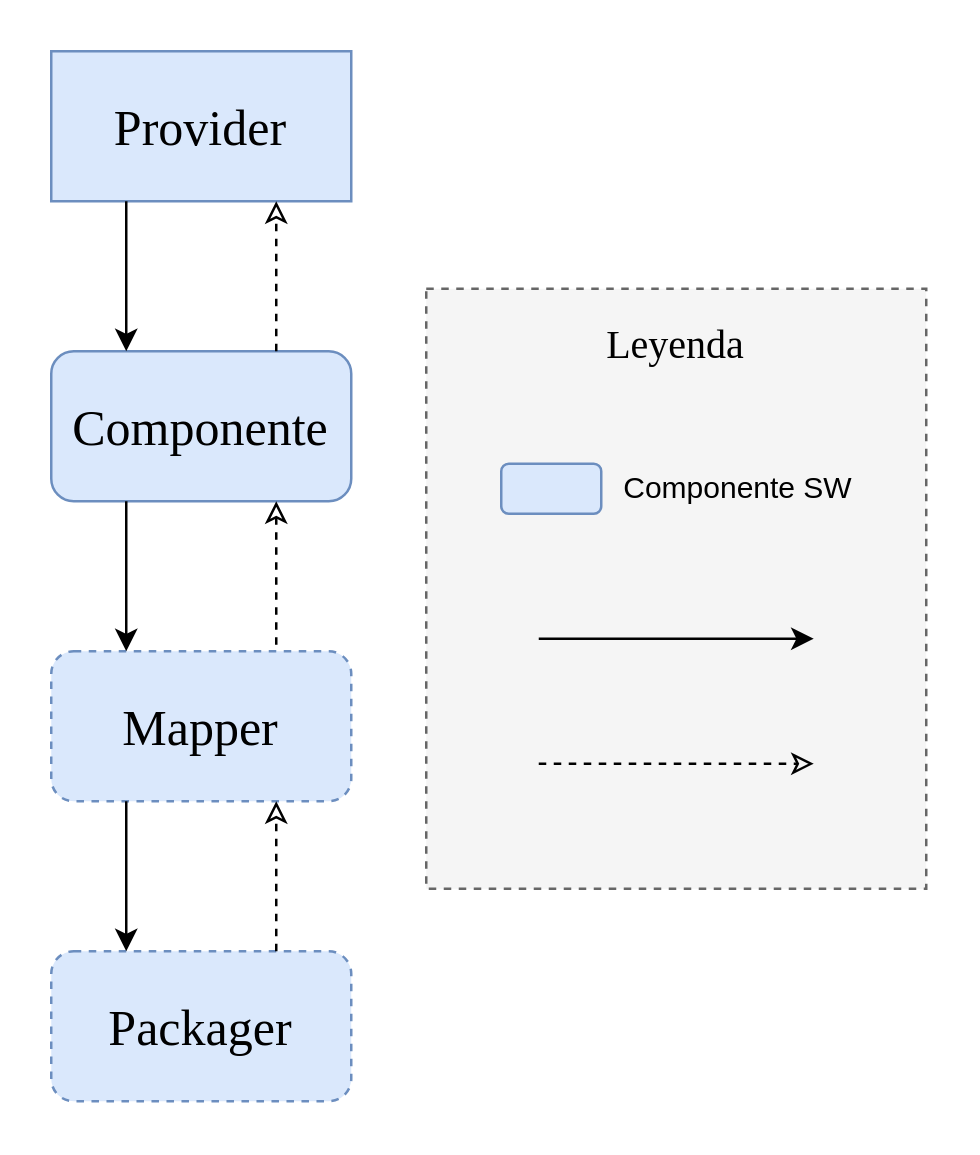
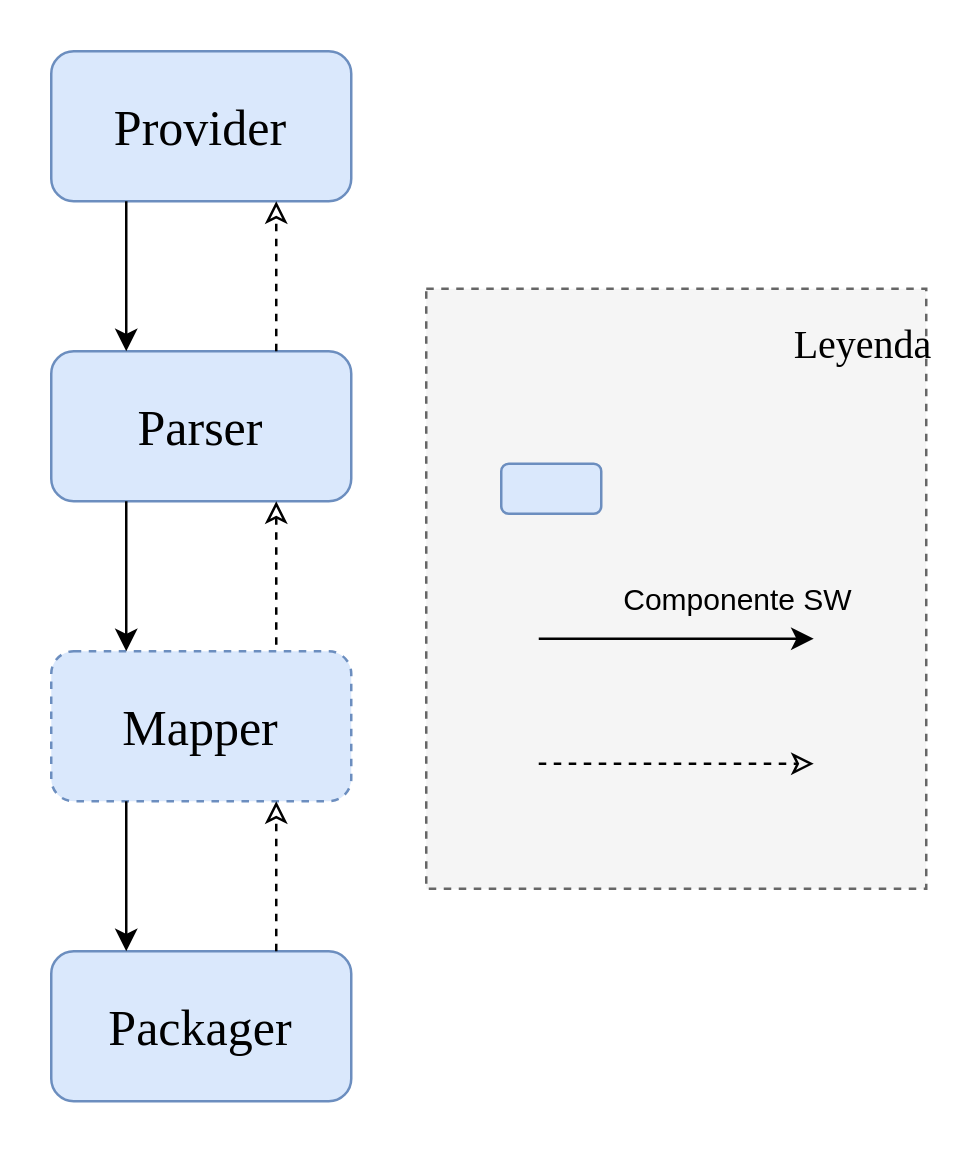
node "Provider": shape rectangle -> rounded rectangle
node "Leyenda": moved (676, 339) -> (864, 339)
node "Componente": label "Componente" -> "Parser"
node "Componente SW": moved (739, 489) -> (739, 601)
node "Packager": style dashed -> solid
